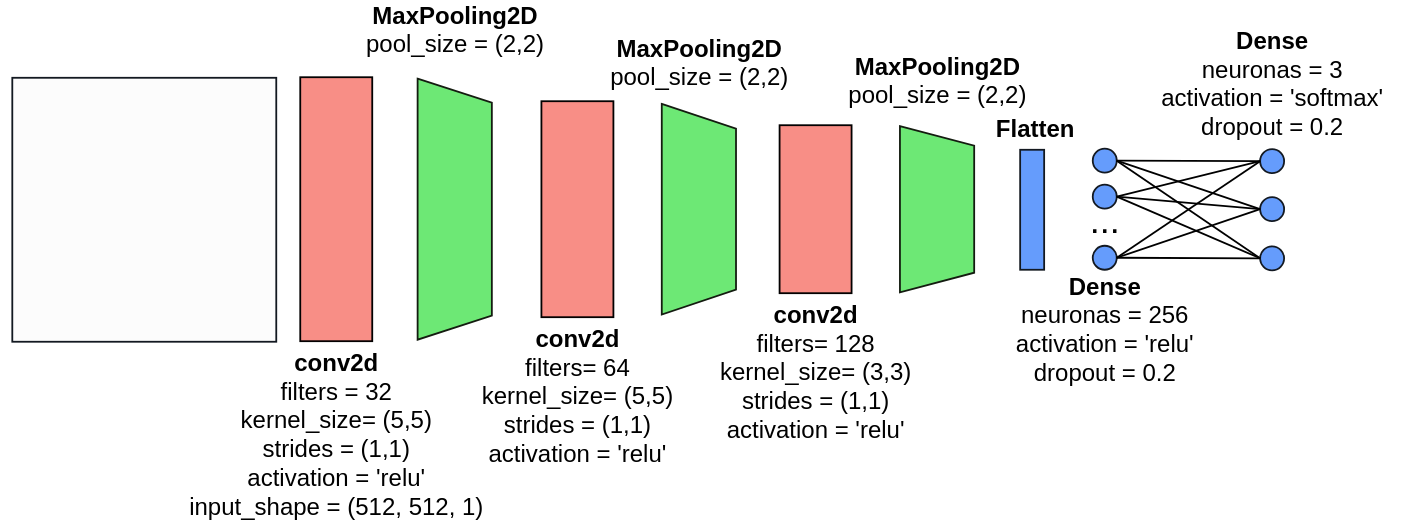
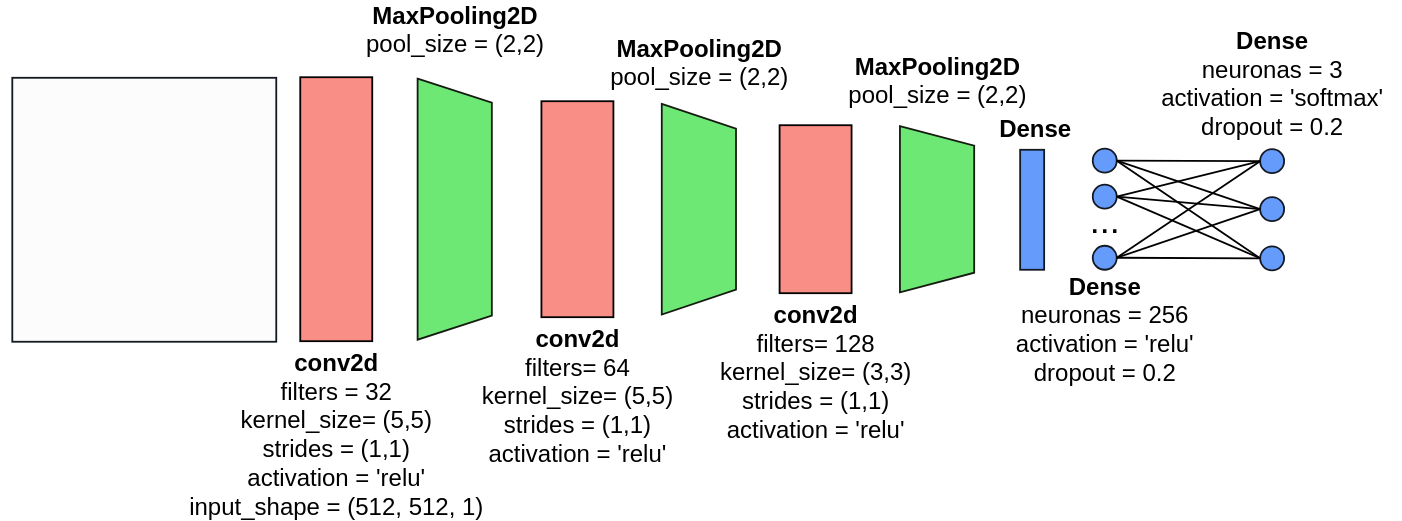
node "Flatten": label "Flatten" -> "Dense"
